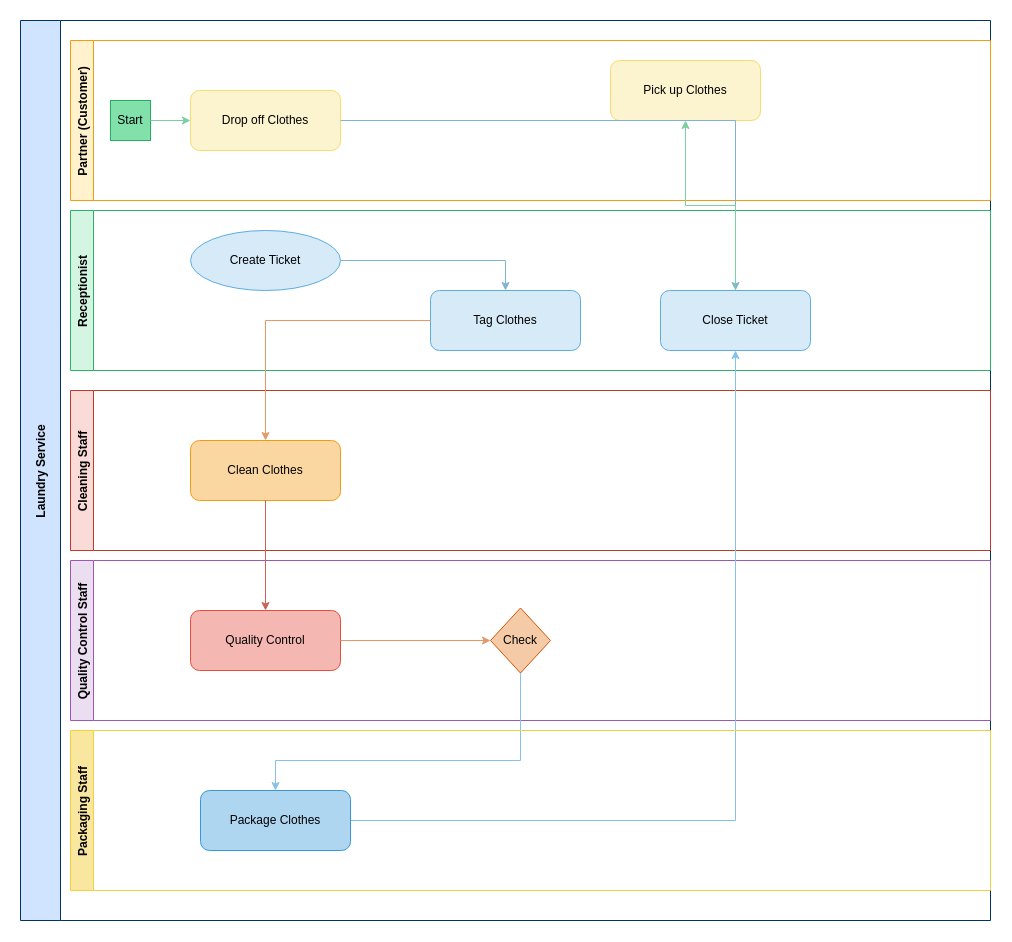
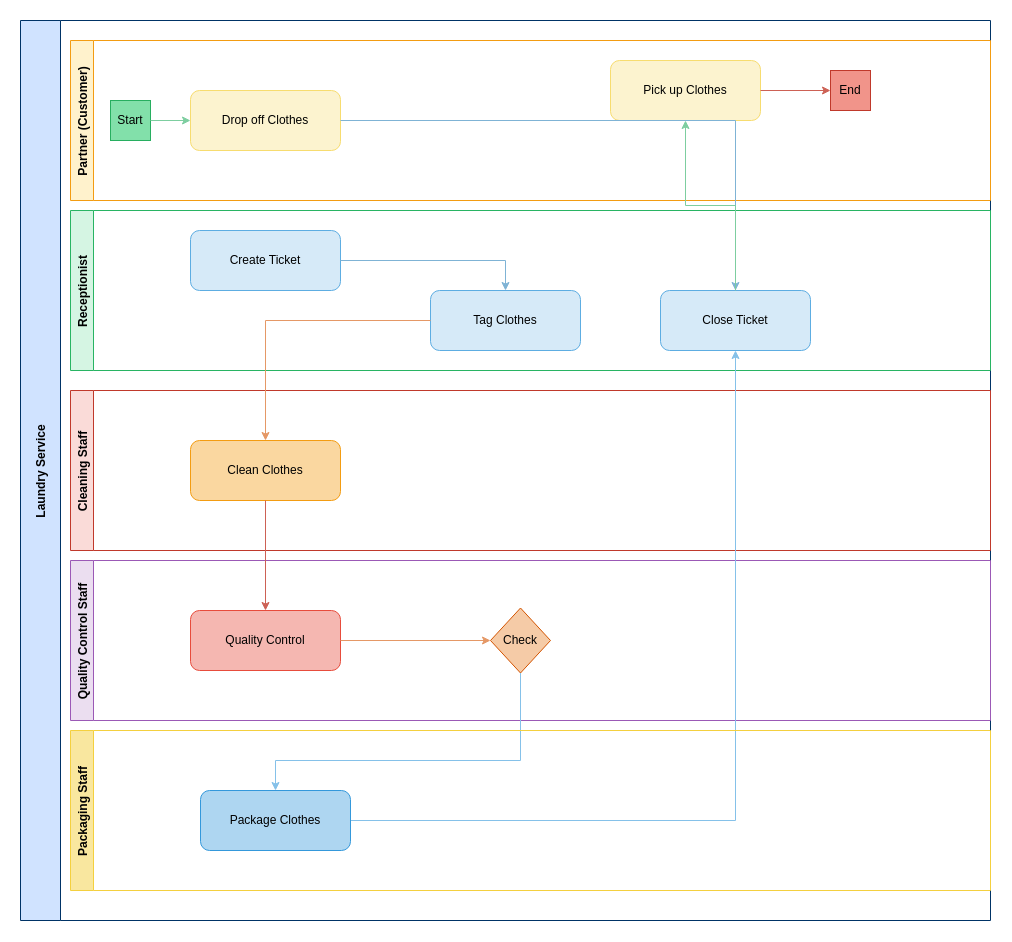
edge "Pick up Clothes" -> "End": added
node "End": added
node "Create Ticket": shape ellipse -> rounded rectangle
